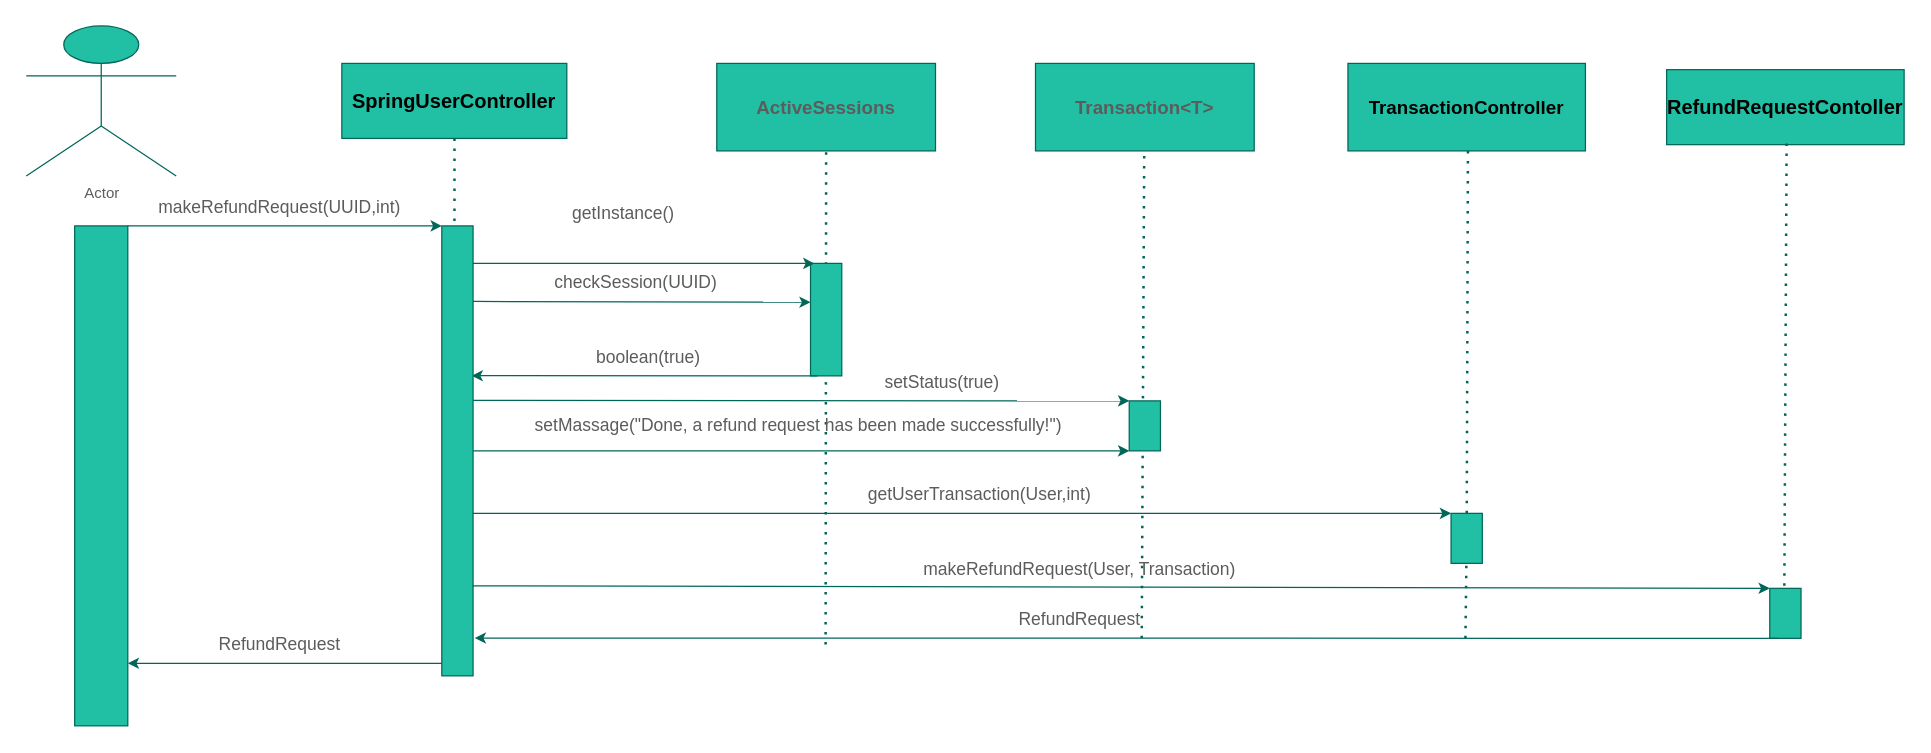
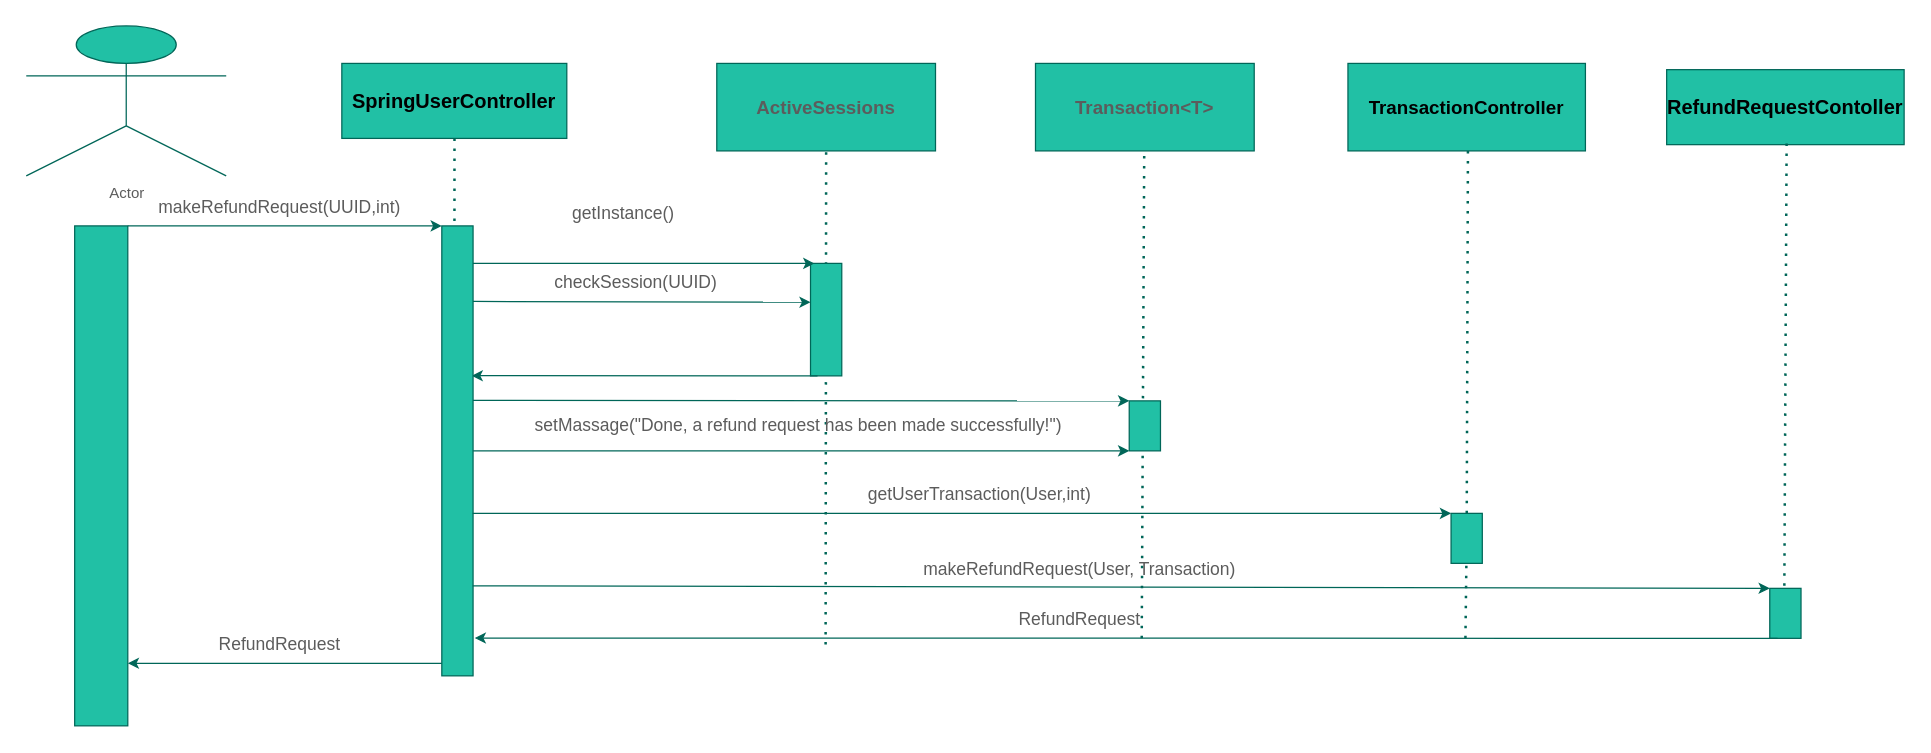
node "Actor": size 150x150 -> 200x150
node "boolean(true)": removed
node "setStatus(true)": removed
